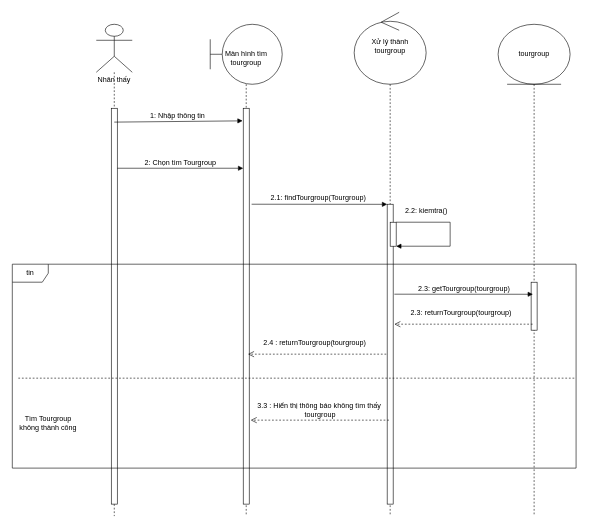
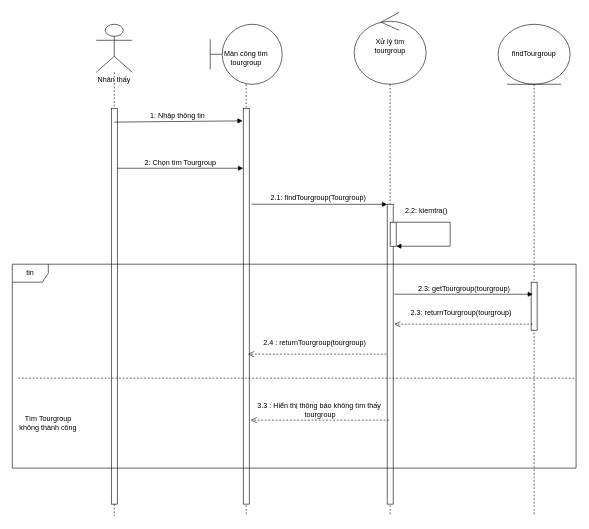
node "Xử lý thành tourgroup": label "Xử lý thành tourgroup" -> "Xử lý tìm tourgroup"
node "tourgroup": label "tourgroup" -> "findTourgroup"
node "Màn hình tìm tourgroup": label "Màn hình tìm tourgroup" -> "Màn công tìm tourgroup"
